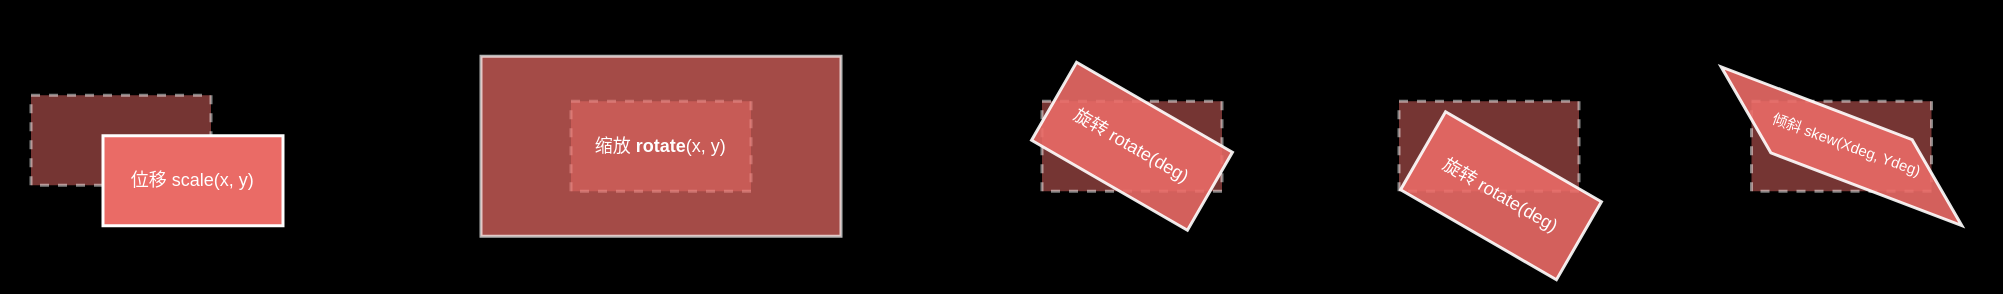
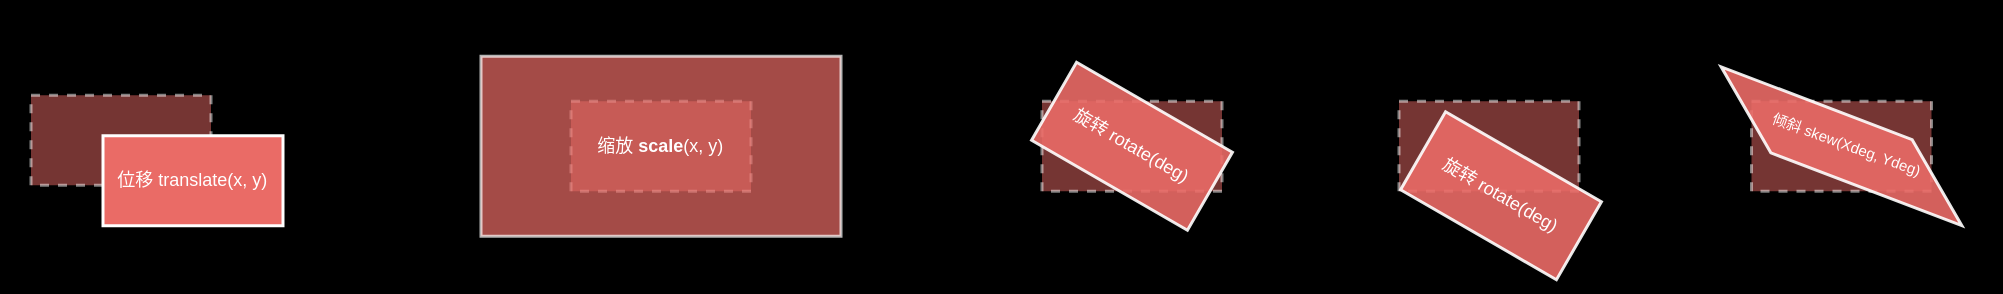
node "缩放 rotate(x, y)": label "缩放 rotate(x, y)" -> "缩放 scale(x, y)"
node "位移 scale(x, y)": label "位移 scale(x, y)" -> "位移 translate(x, y)"
